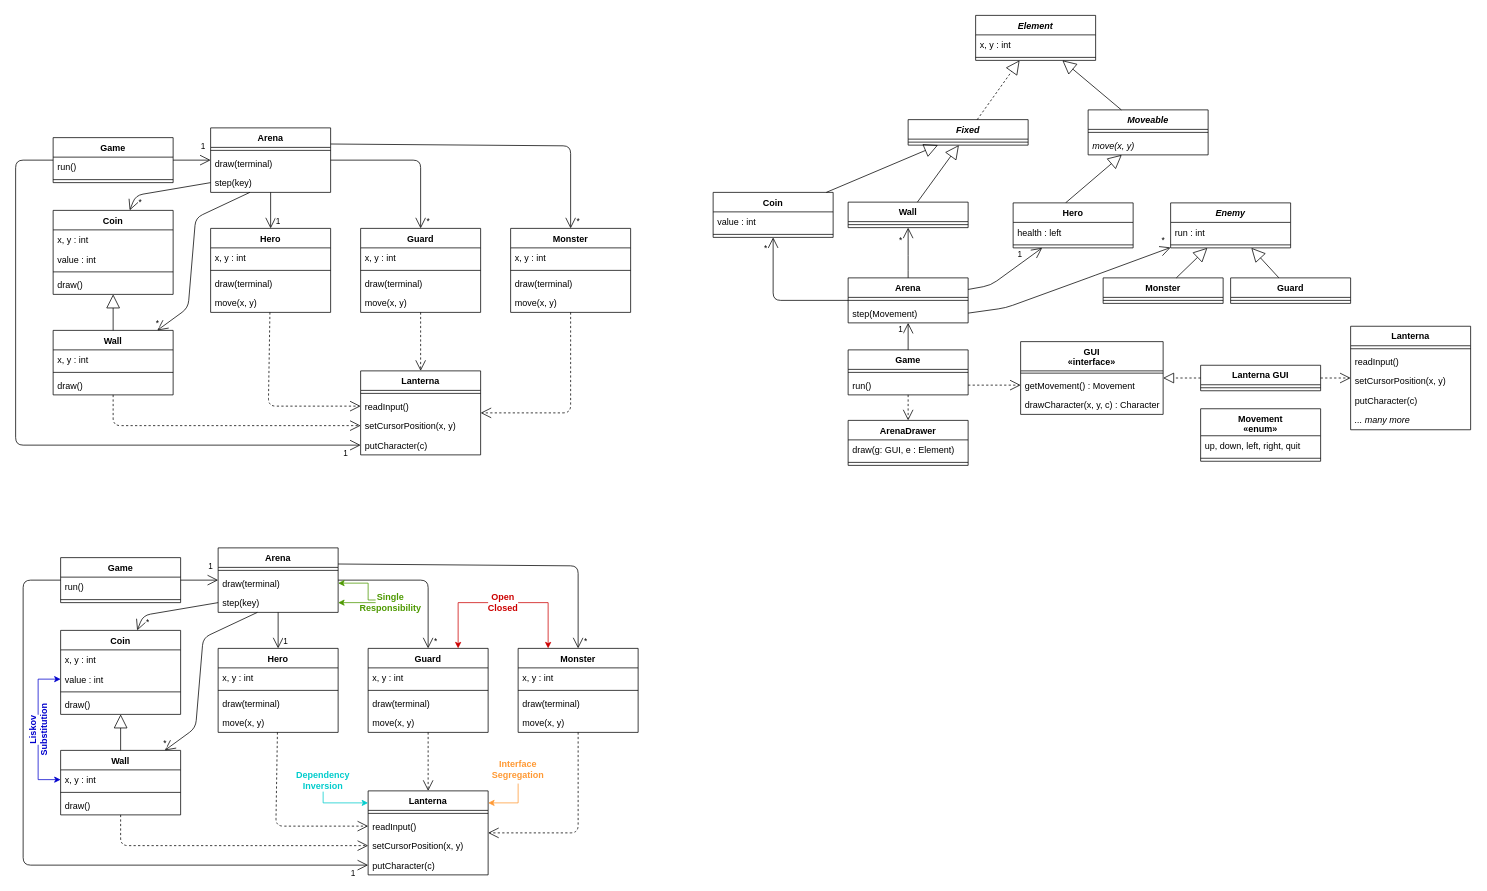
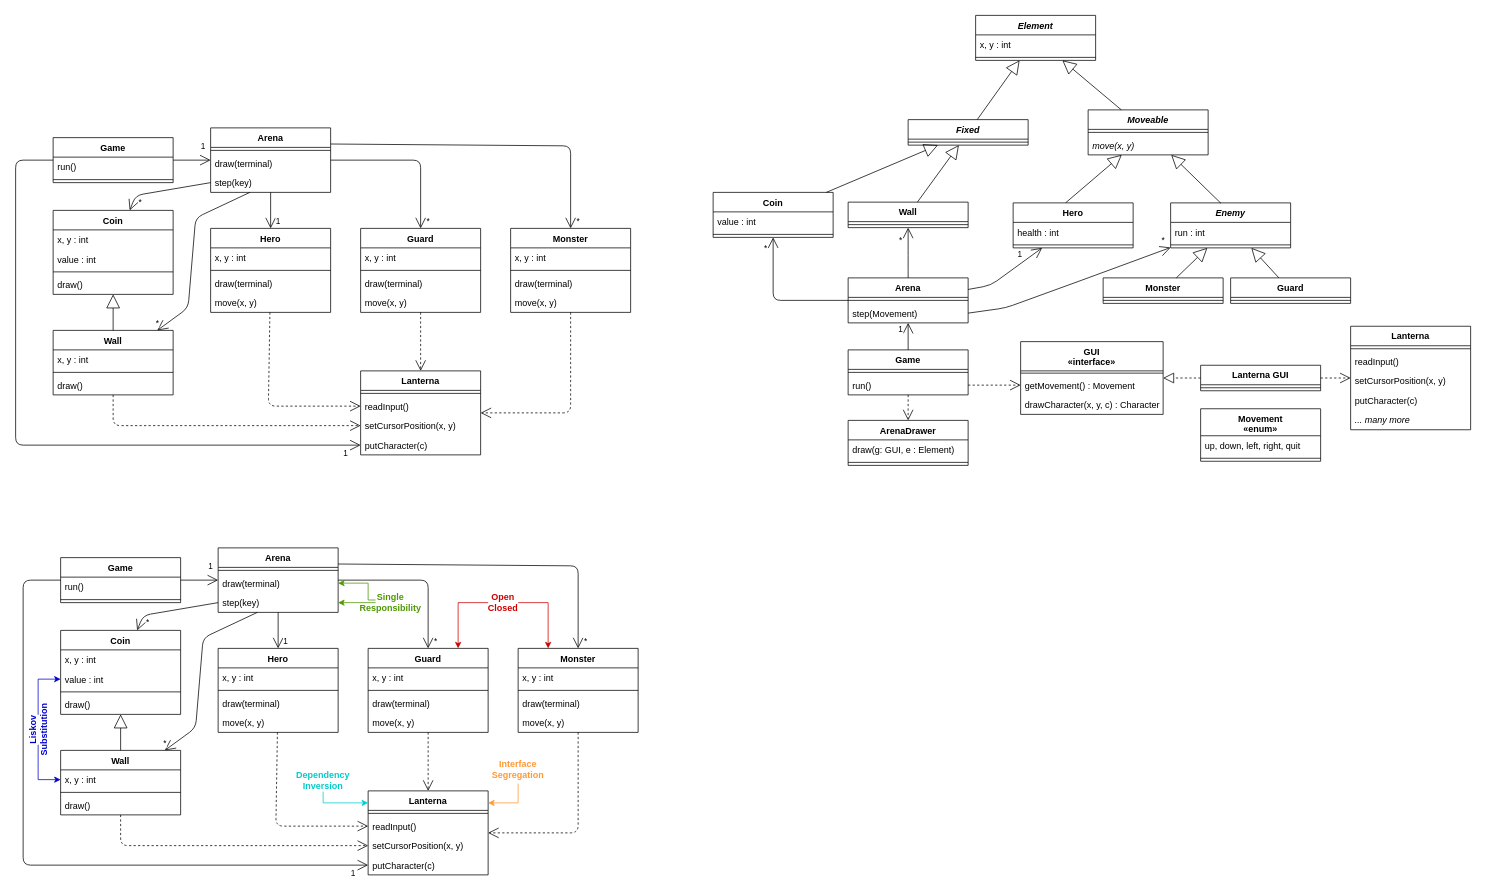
edge "Fixed" -> "Element": style dashed -> solid
edge "Enemy" -> "Moveable": added
node "health : left": label "health : left" -> "health : int"
